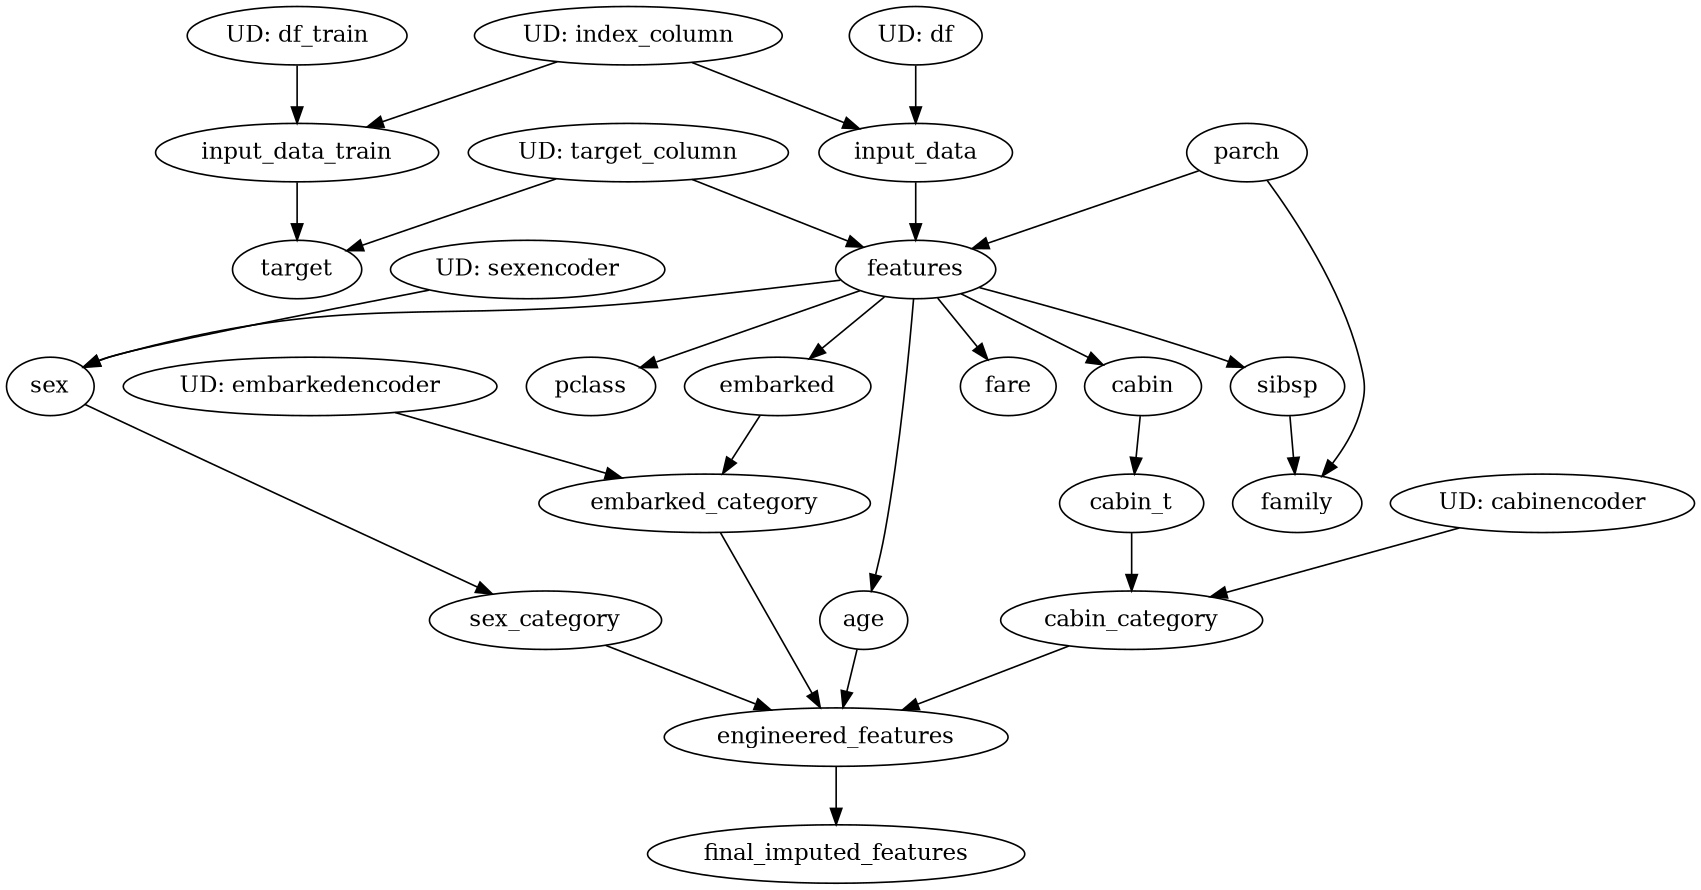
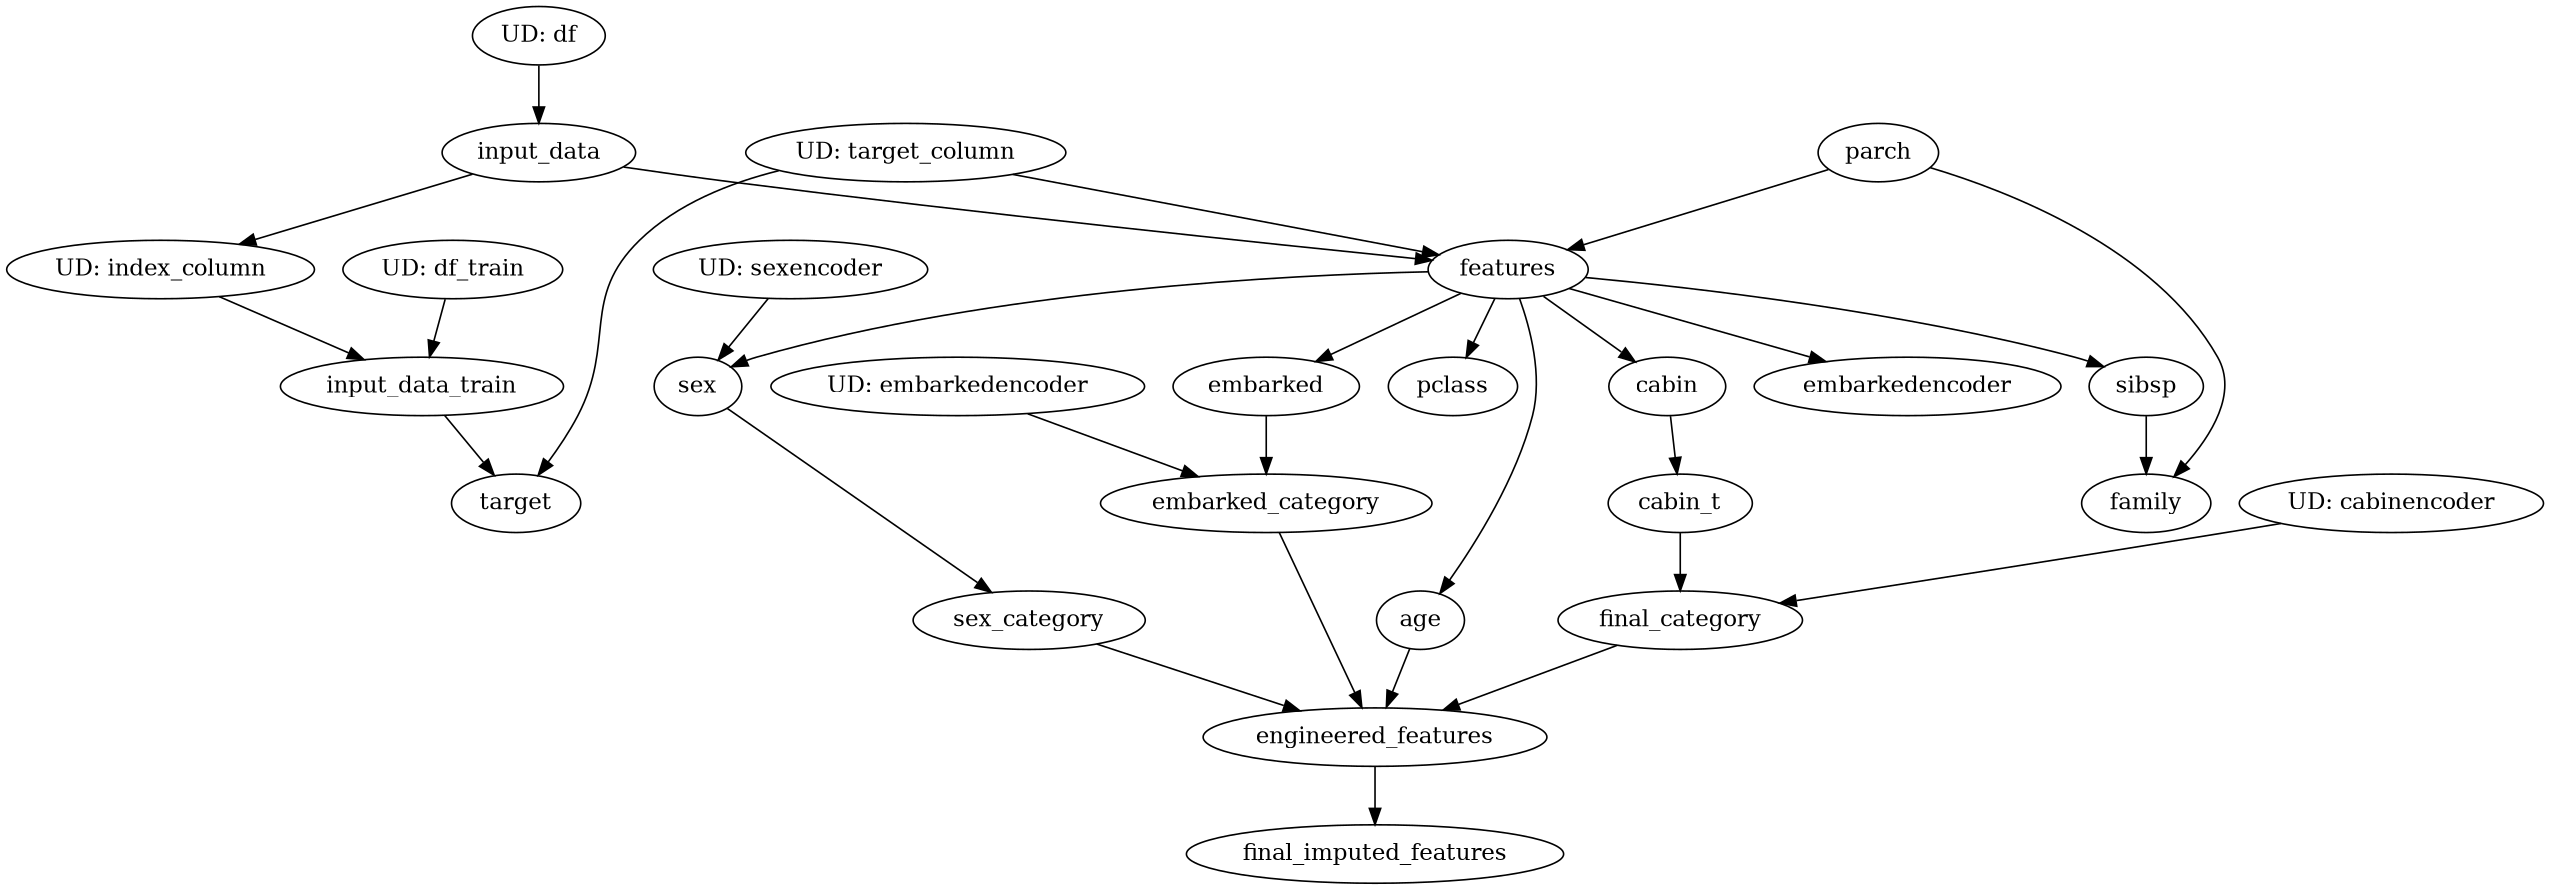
edge "UD: index_column" -> "input_data": reversed
node "fare": label "fare" -> "embarkedencoder"
node "cabin_category": label "cabin_category" -> "final_category"
